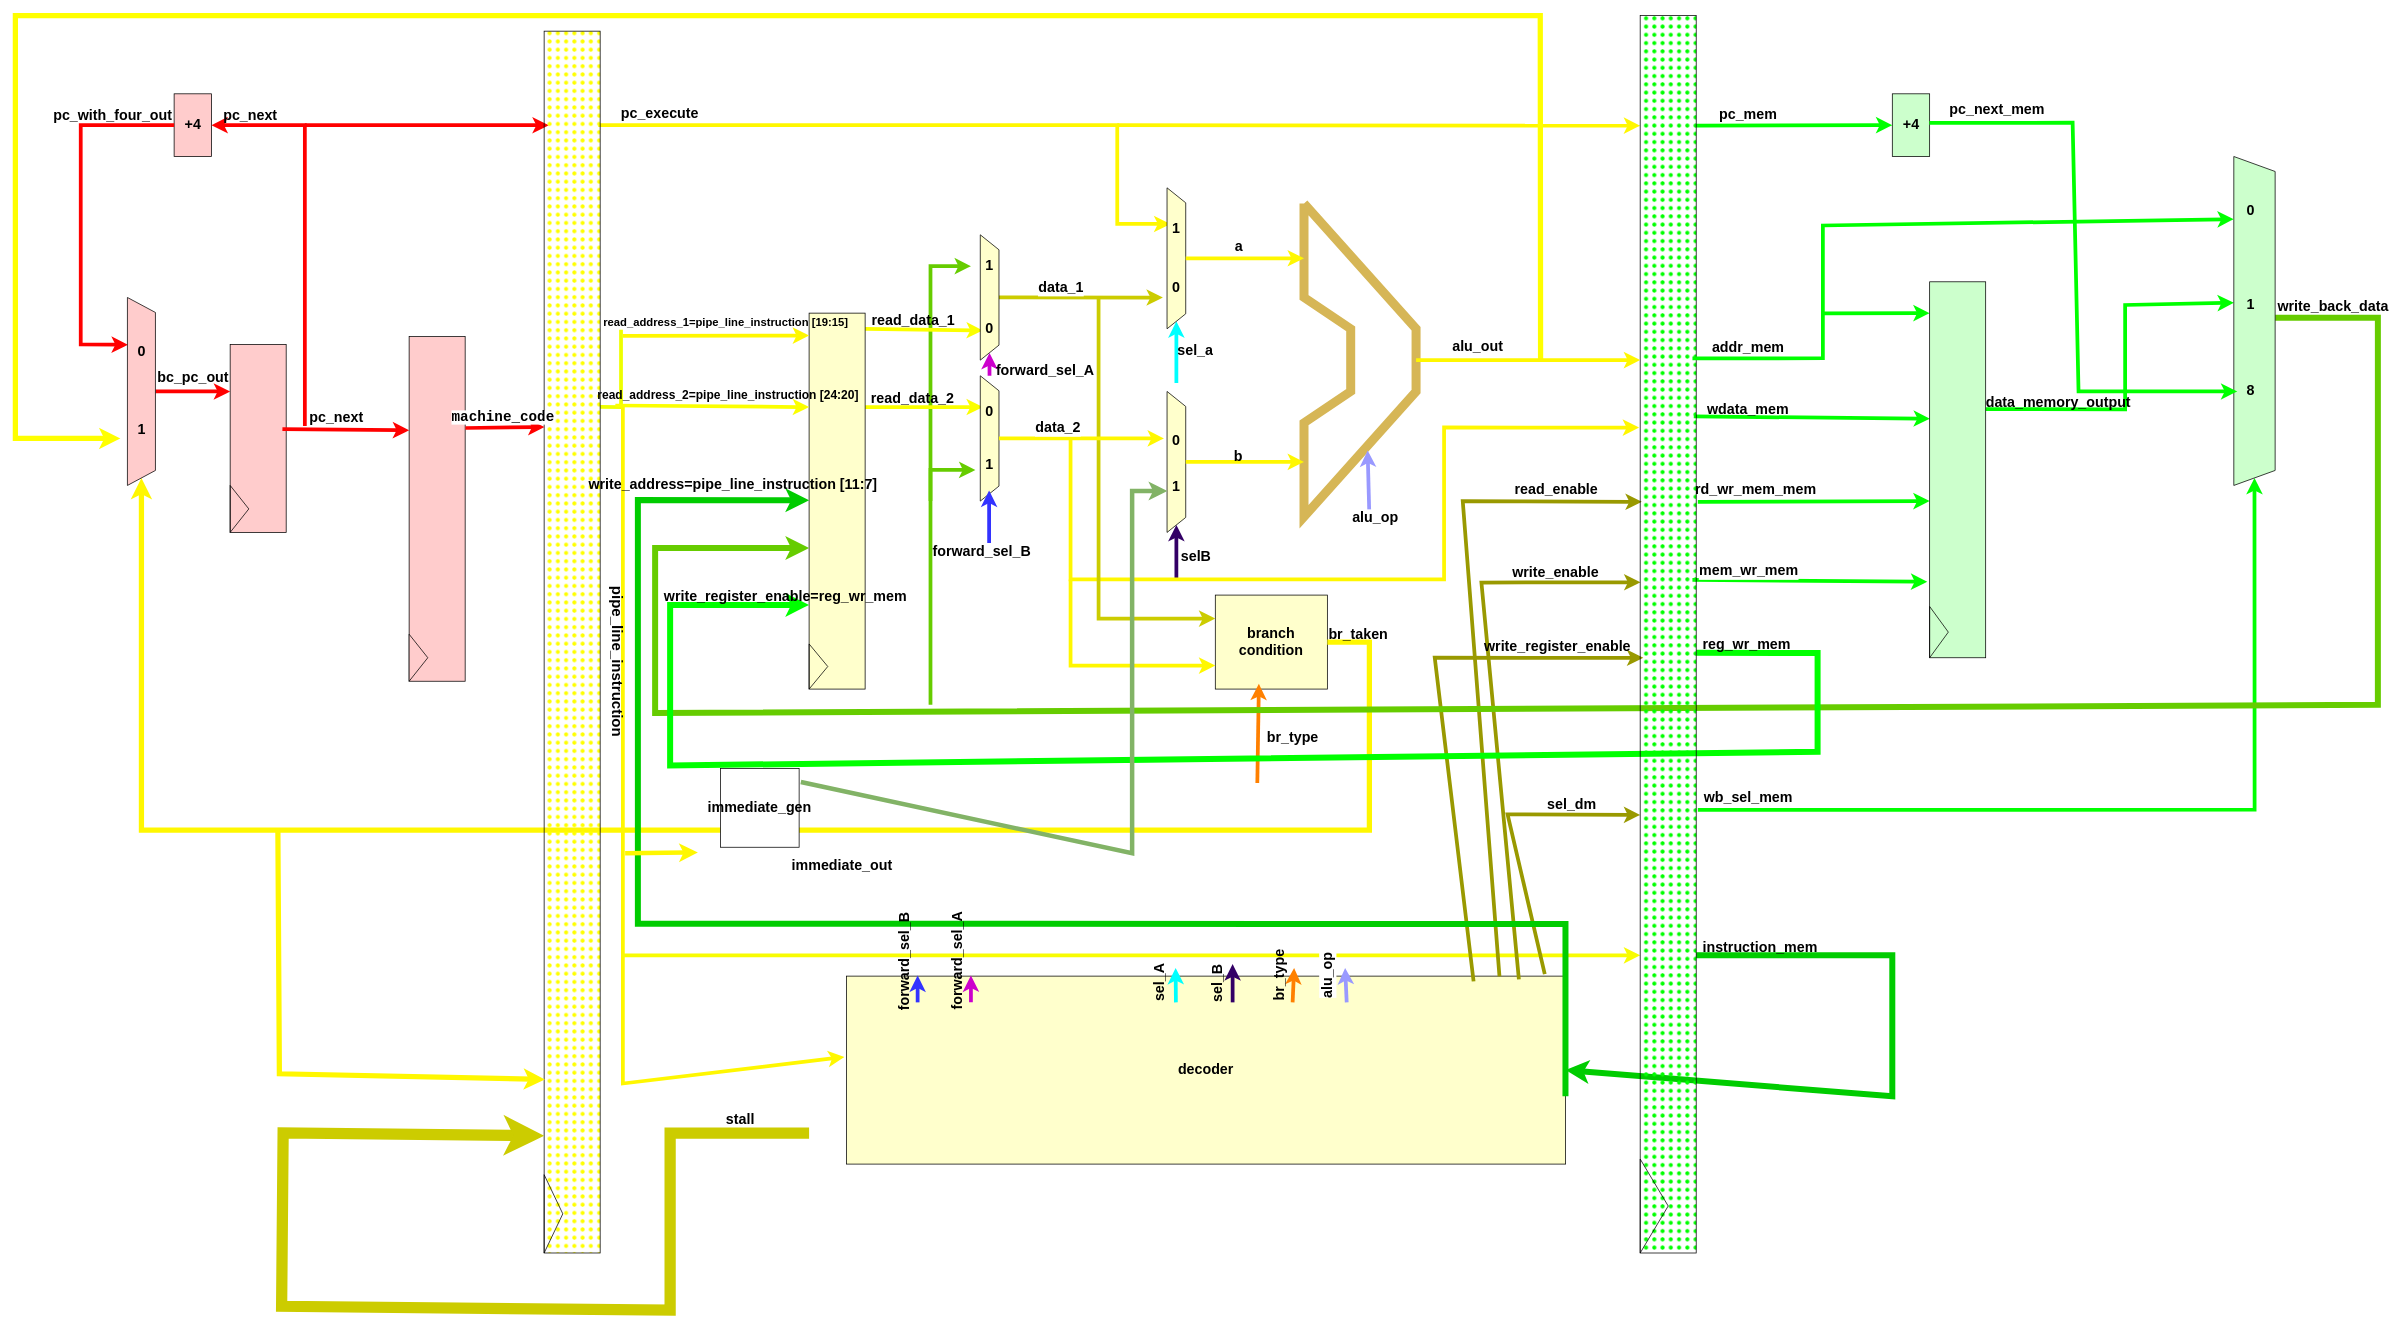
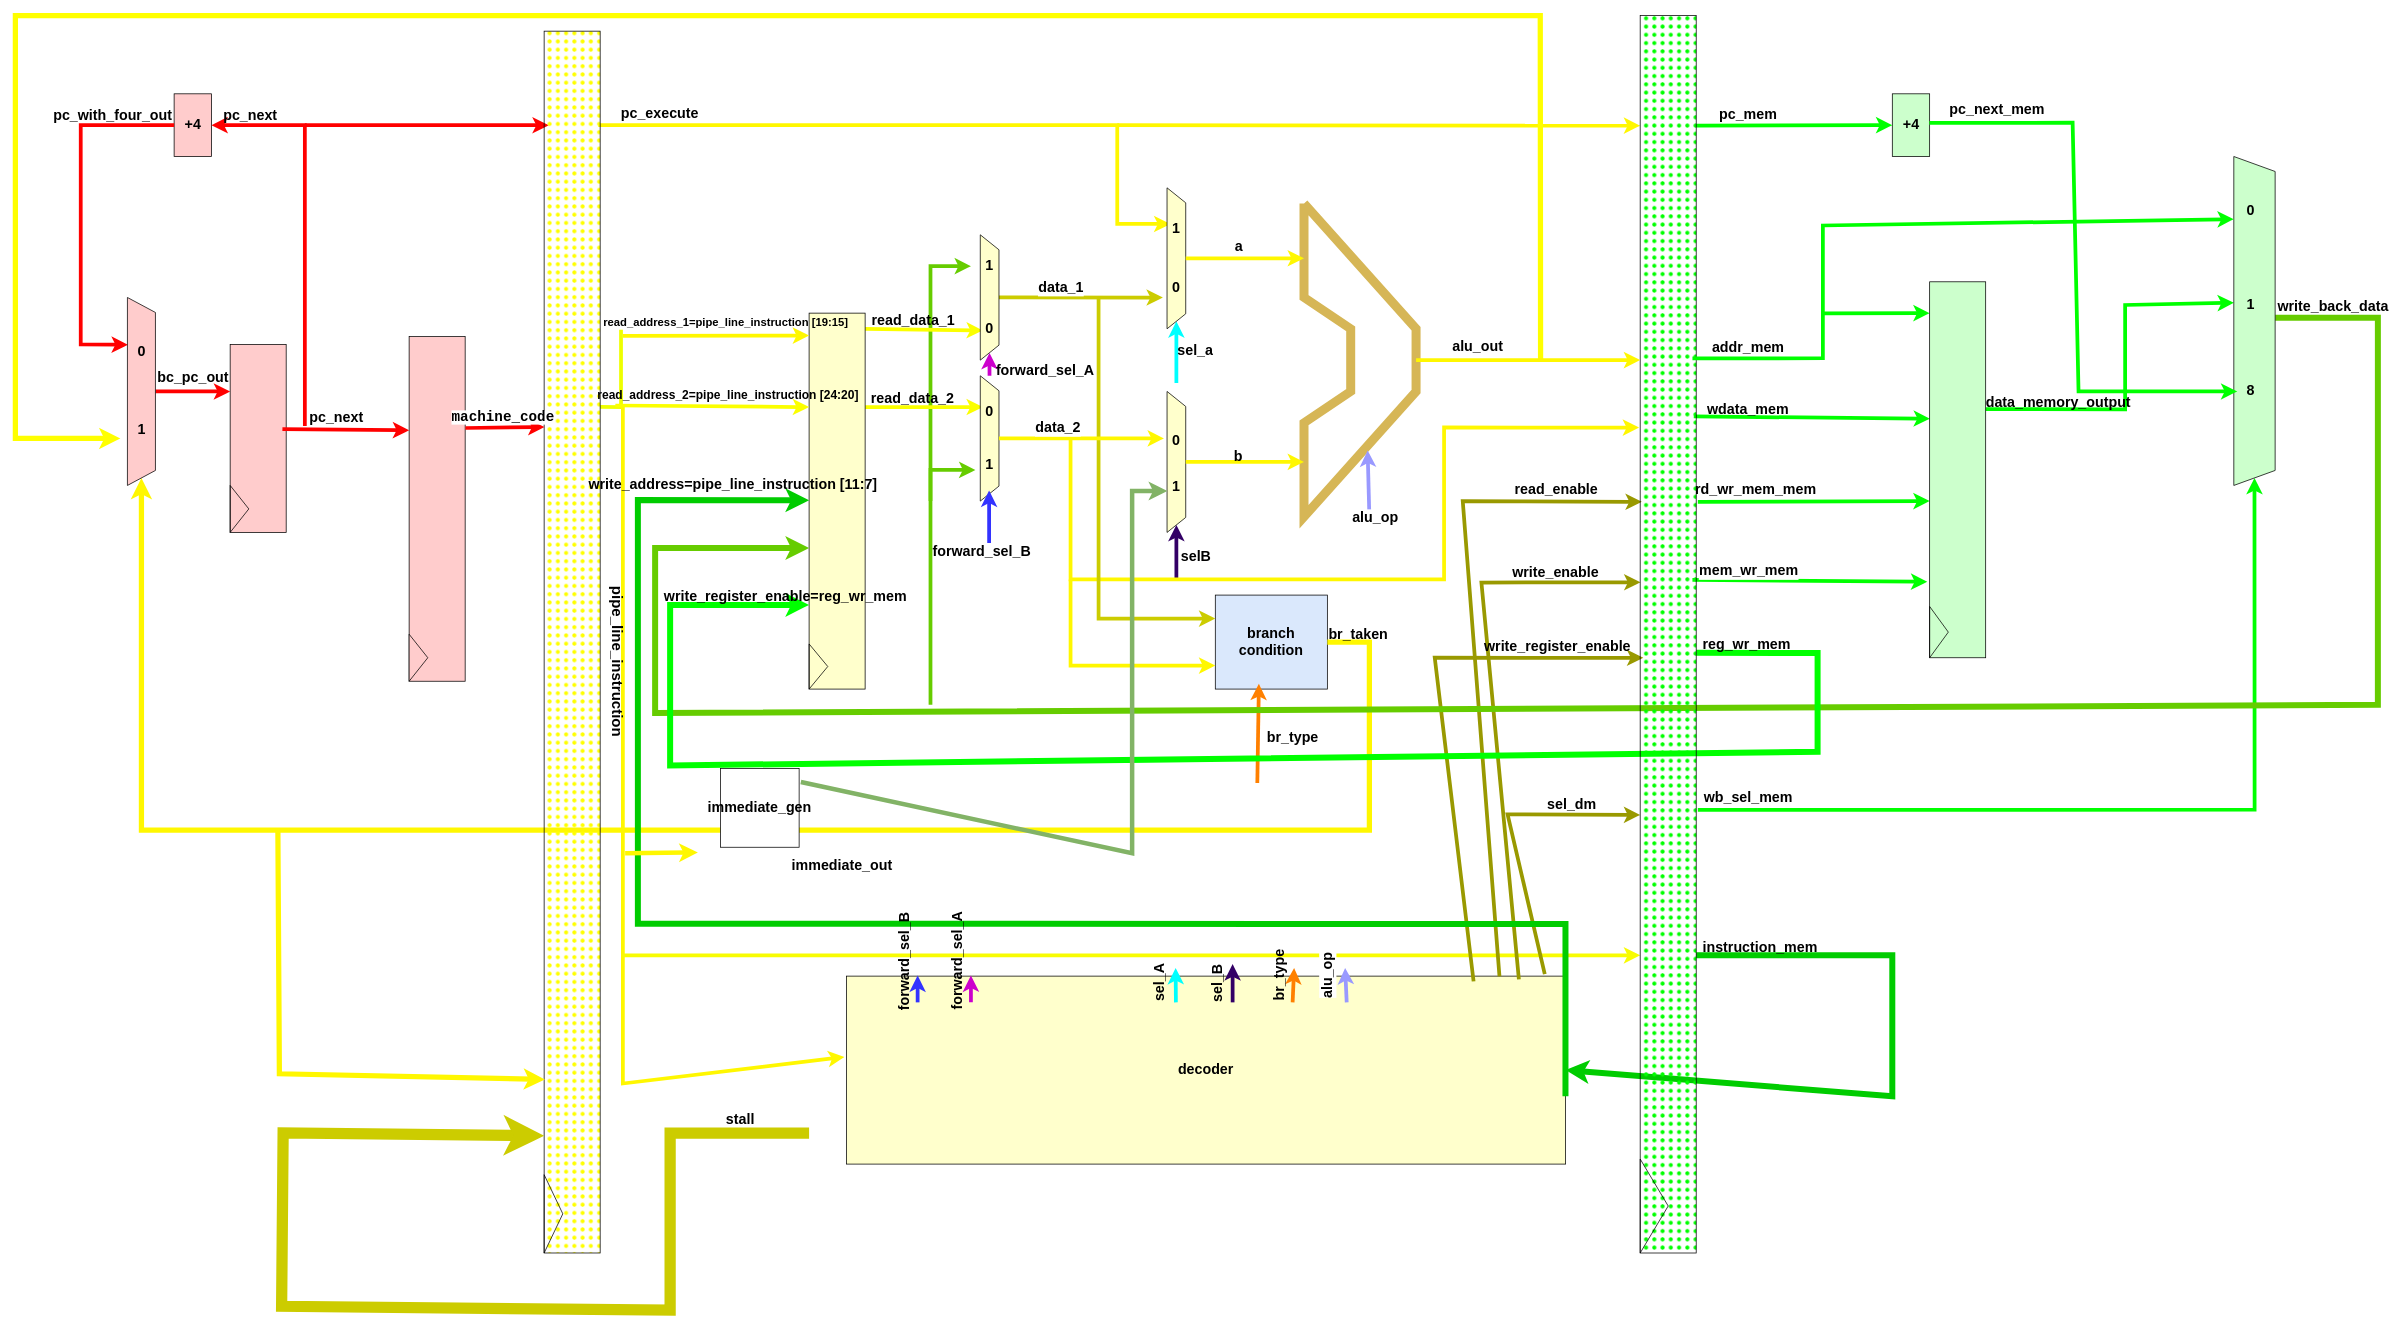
node "branch condition": fillcolor #ffffcc -> #dae8fc
